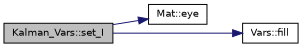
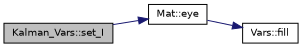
edge "Kalman_Vars::set_I" -> "Vars::fill": now "Mat::eye" -> "Vars::fill"
